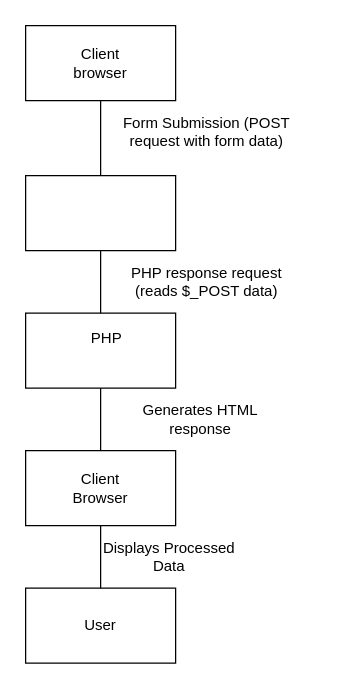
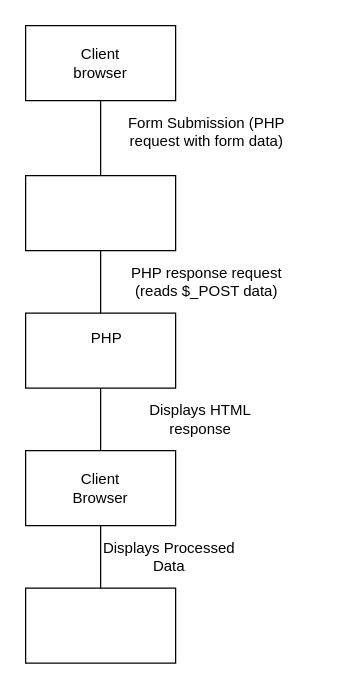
node "Form Submission (POST request with form data)": label "Form Submission (POST request with form data)" -> "Form Submission (PHP request with form data)"
node "Generates HTML response": label "Generates HTML response" -> "Displays HTML response"
node "User": removed
